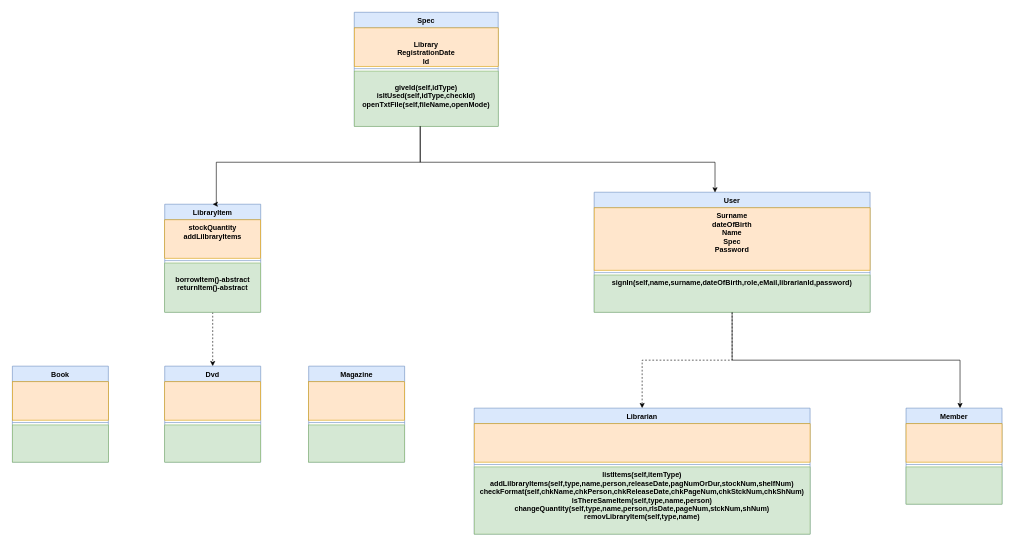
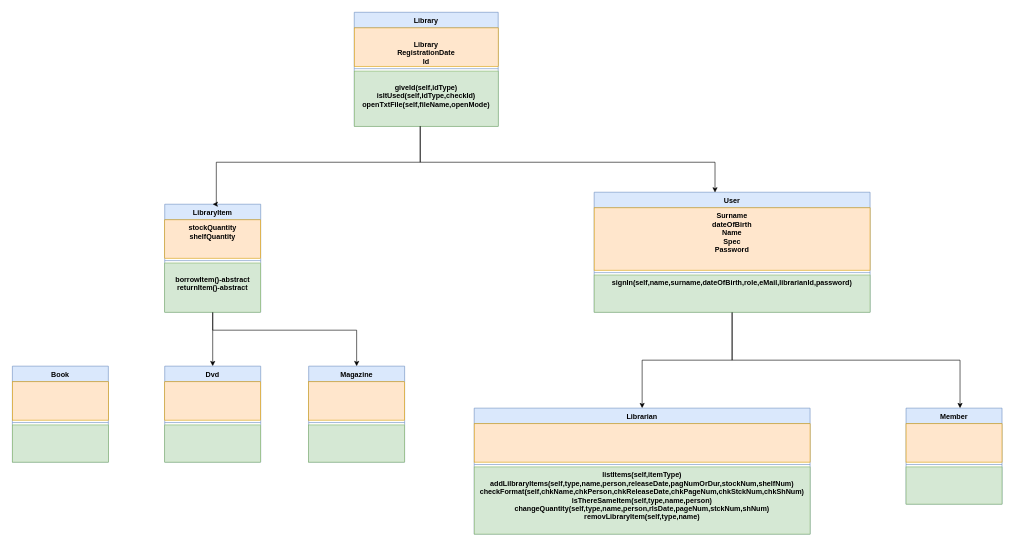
node "Spec": label "Spec" -> "Library"
node "stockQuantity addLilbraryItems": label "stockQuantity addLilbraryItems" -> "stockQuantity shelfQuantity"
edge "borrowItem()-abstract returnItem()-abstract" -> "Magazine": added
edge "LibraryItem" -> "Dvd": style dashed -> solid
edge "User" -> "Librarian": style dashed -> solid
